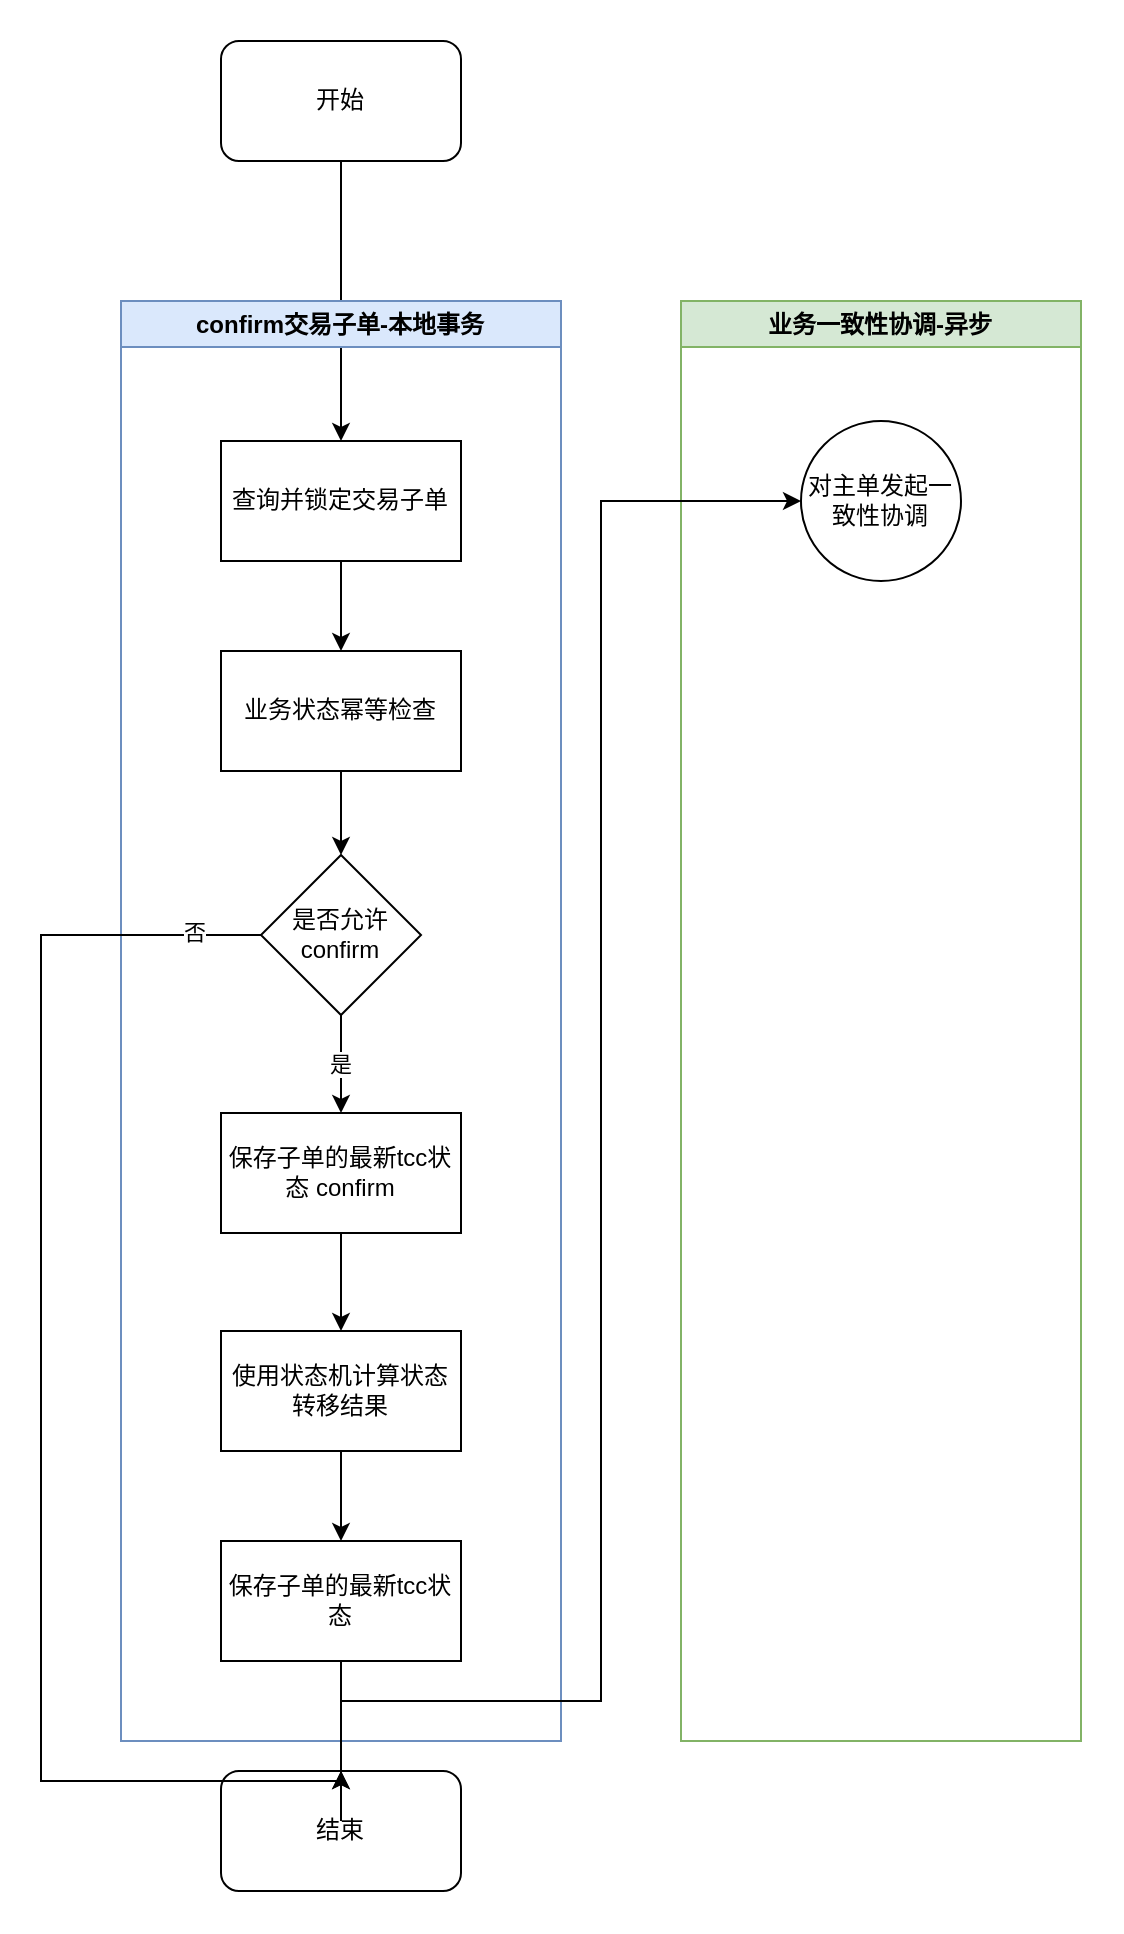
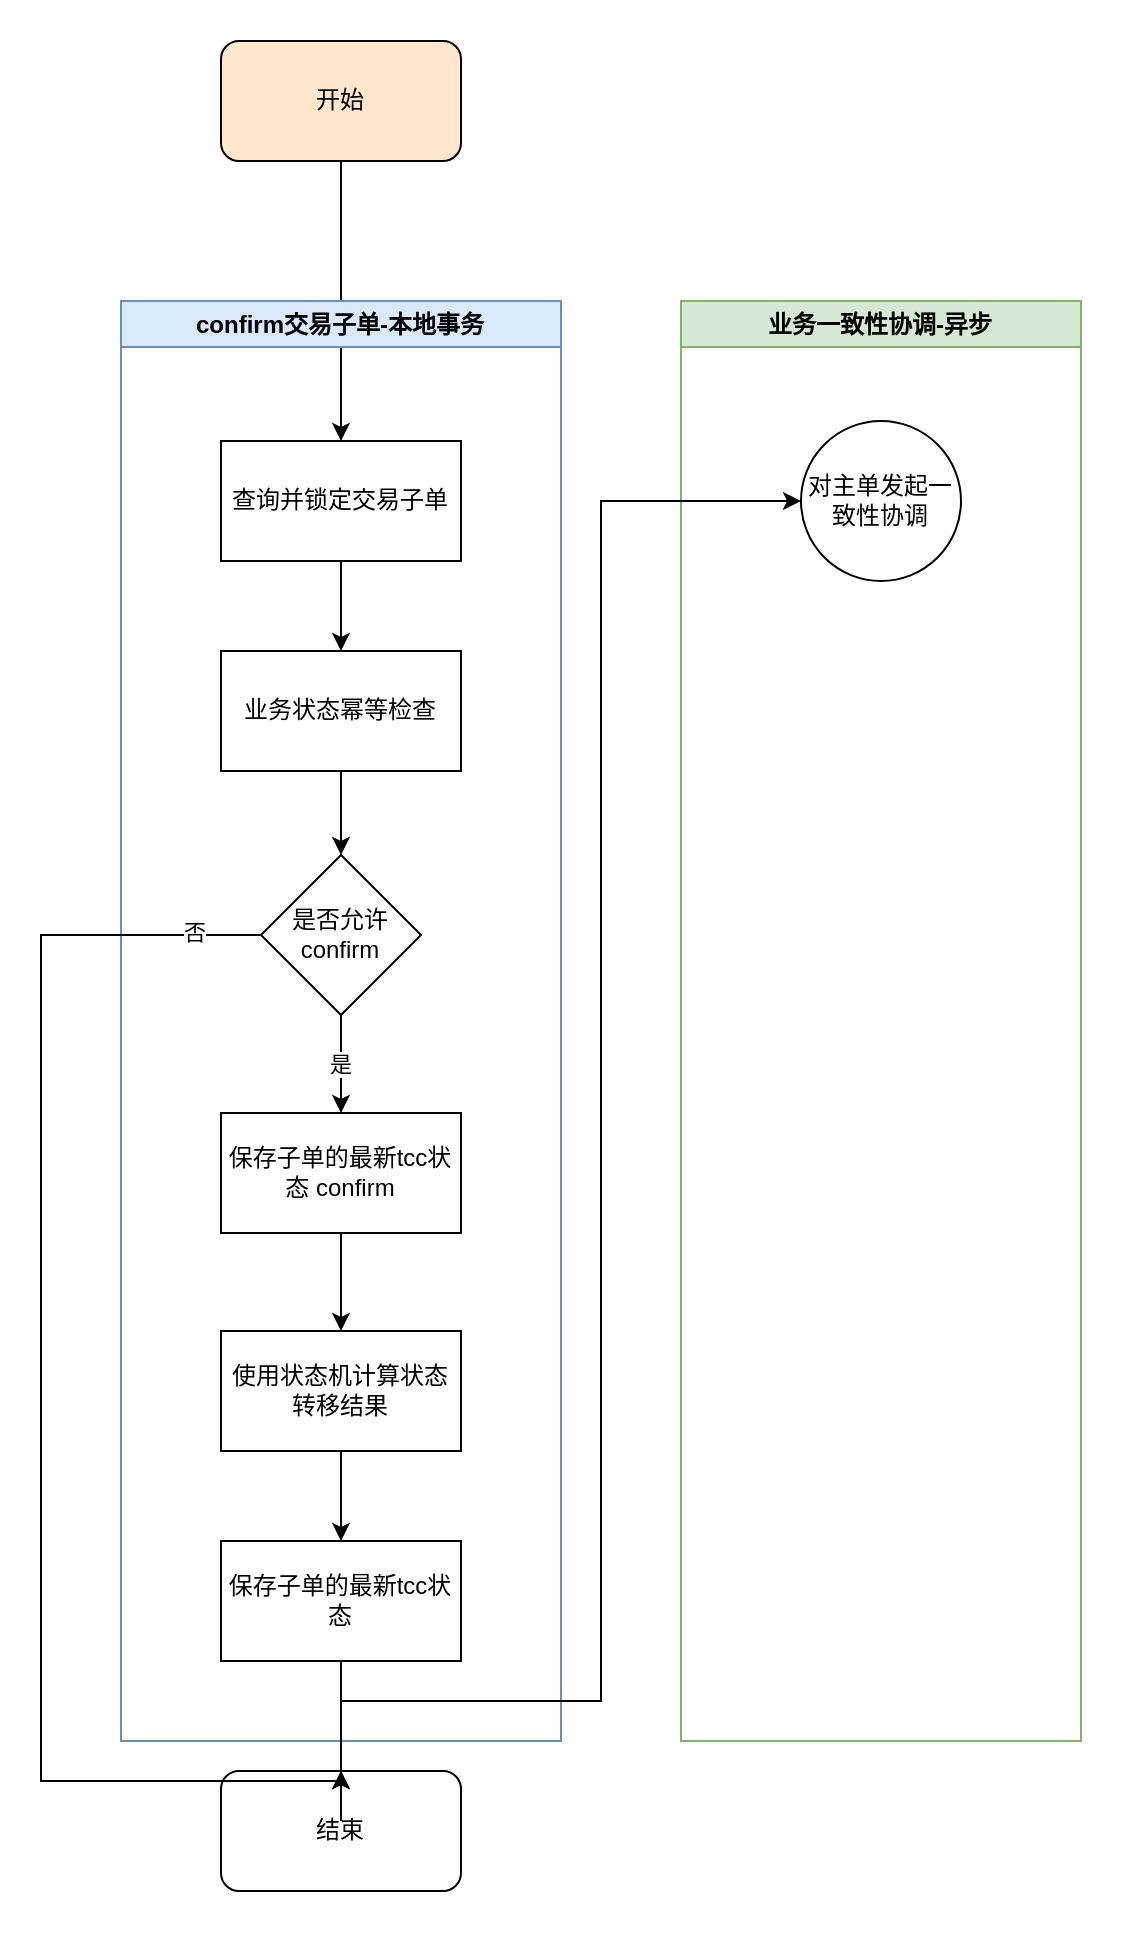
node "开始": fillcolor #ffffff -> #ffe6cc
